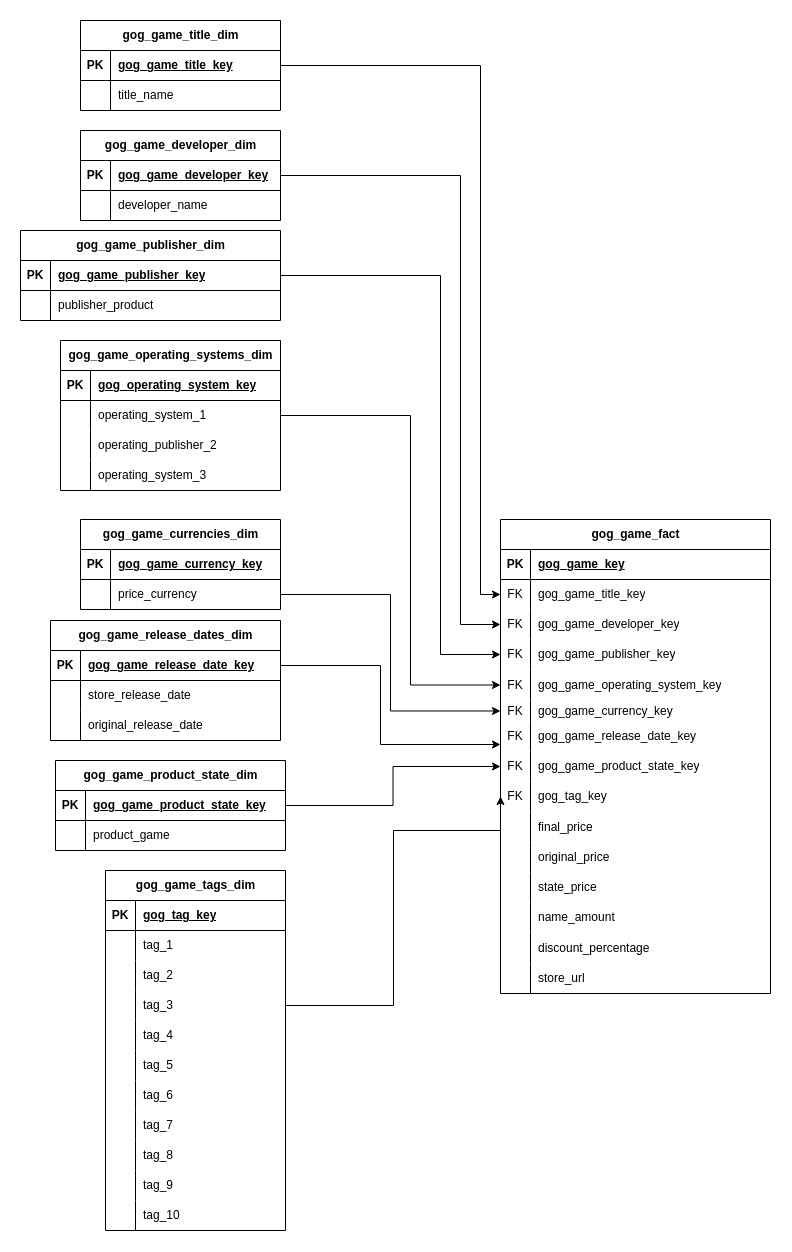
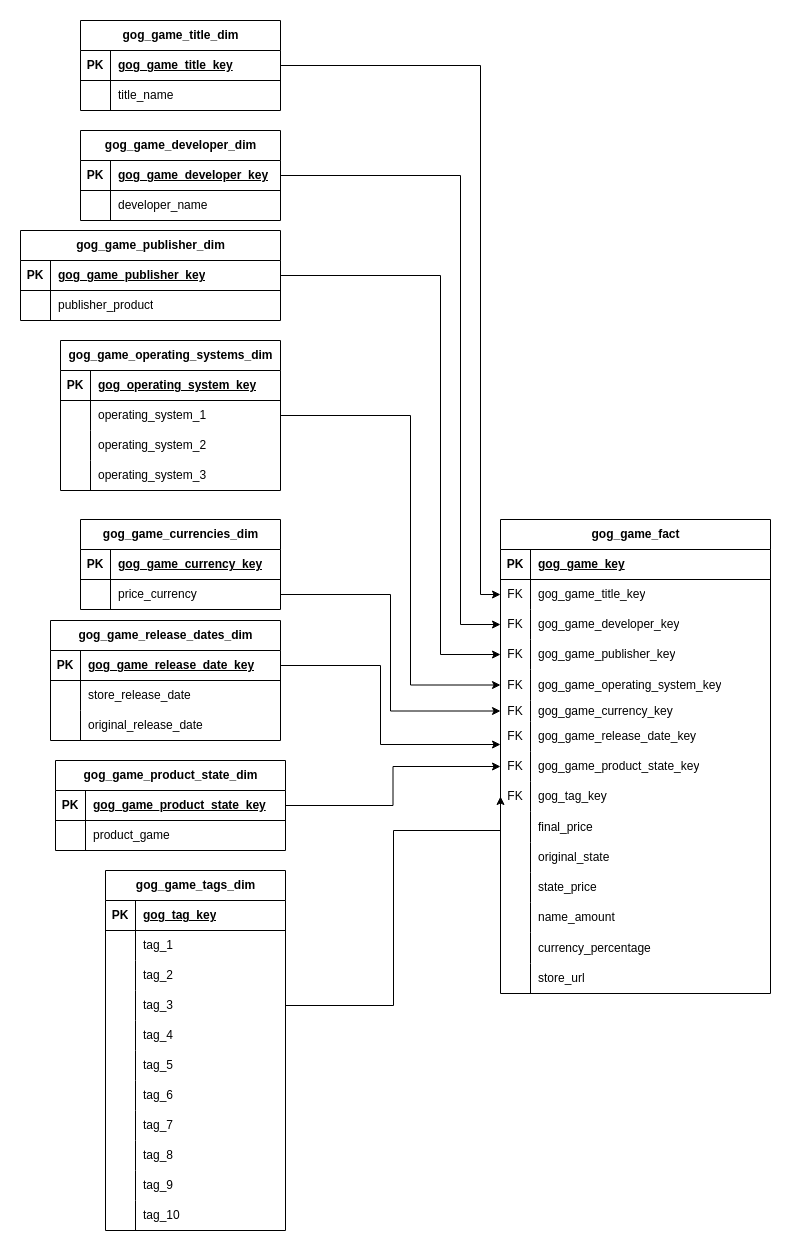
node "operating_publisher_2": label "operating_publisher_2" -> "operating_system_2"
node "original_price": label "original_price" -> "original_state"
node "discount_percentage": label "discount_percentage" -> "currency_percentage"
